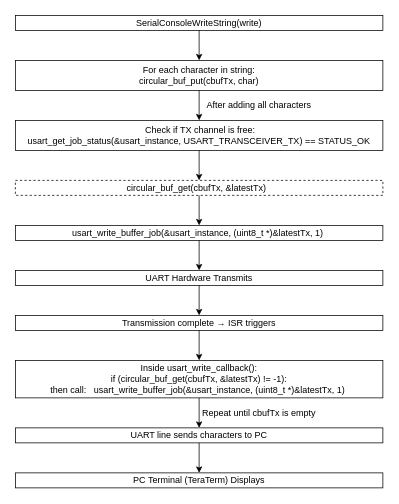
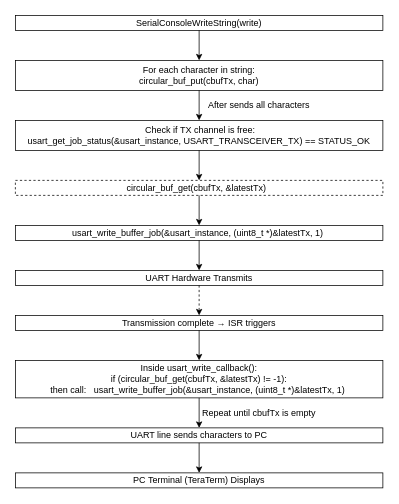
node "After adding all characters": label "After adding all characters" -> "After sends all characters"
edge "UART Hardware Transmits" -> "Transmission complete → ISR triggers": style solid -> dashed
